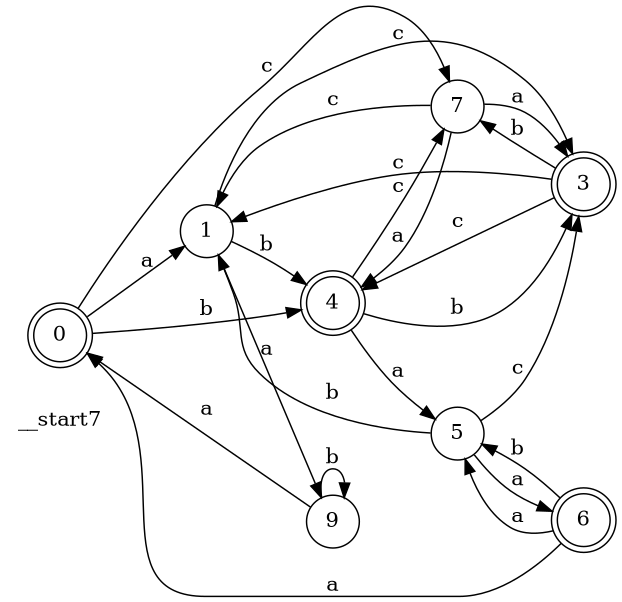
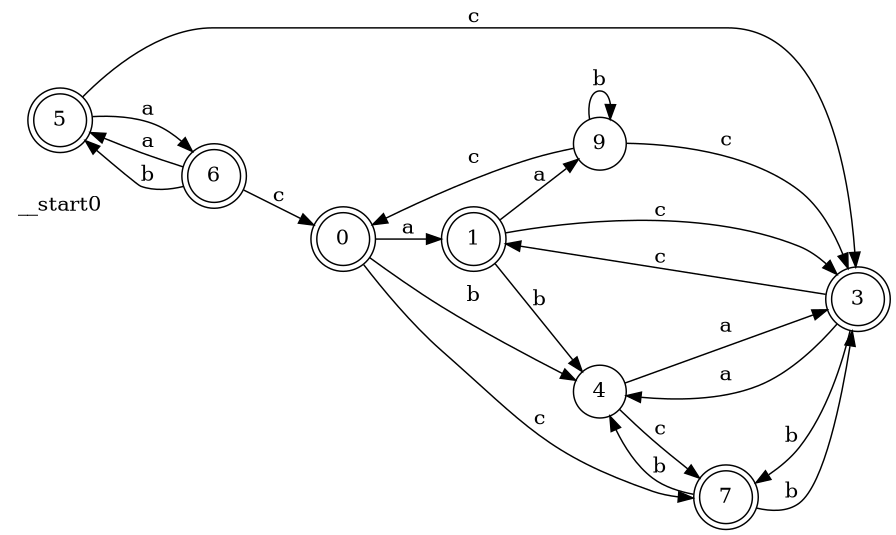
edge "7" -> "3": label "a" -> "b"
node "7": shape circle -> doublecircle
edge "7" -> "1": removed, label "c"
edge "9" -> "3": added, label "c"
edge "3" -> "4": label "c" -> "a"
node "1": shape circle -> doublecircle
edge "7" -> "4": label "a" -> "b"
node "4": shape doublecircle -> circle
edge "4" -> "3": label "b" -> "a"
edge "4" -> "5": removed, label "a"
edge "5" -> "1": removed, label "b"
edge "9" -> "0": label "a" -> "c"
node "__start7": label "__start7" -> "__start0"
node "5": shape circle -> doublecircle
edge "6" -> "0": label "a" -> "c"
